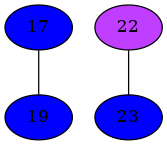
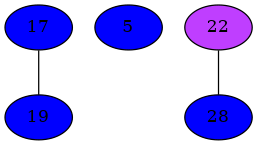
node "5": added
node "23": label "23" -> "28"
